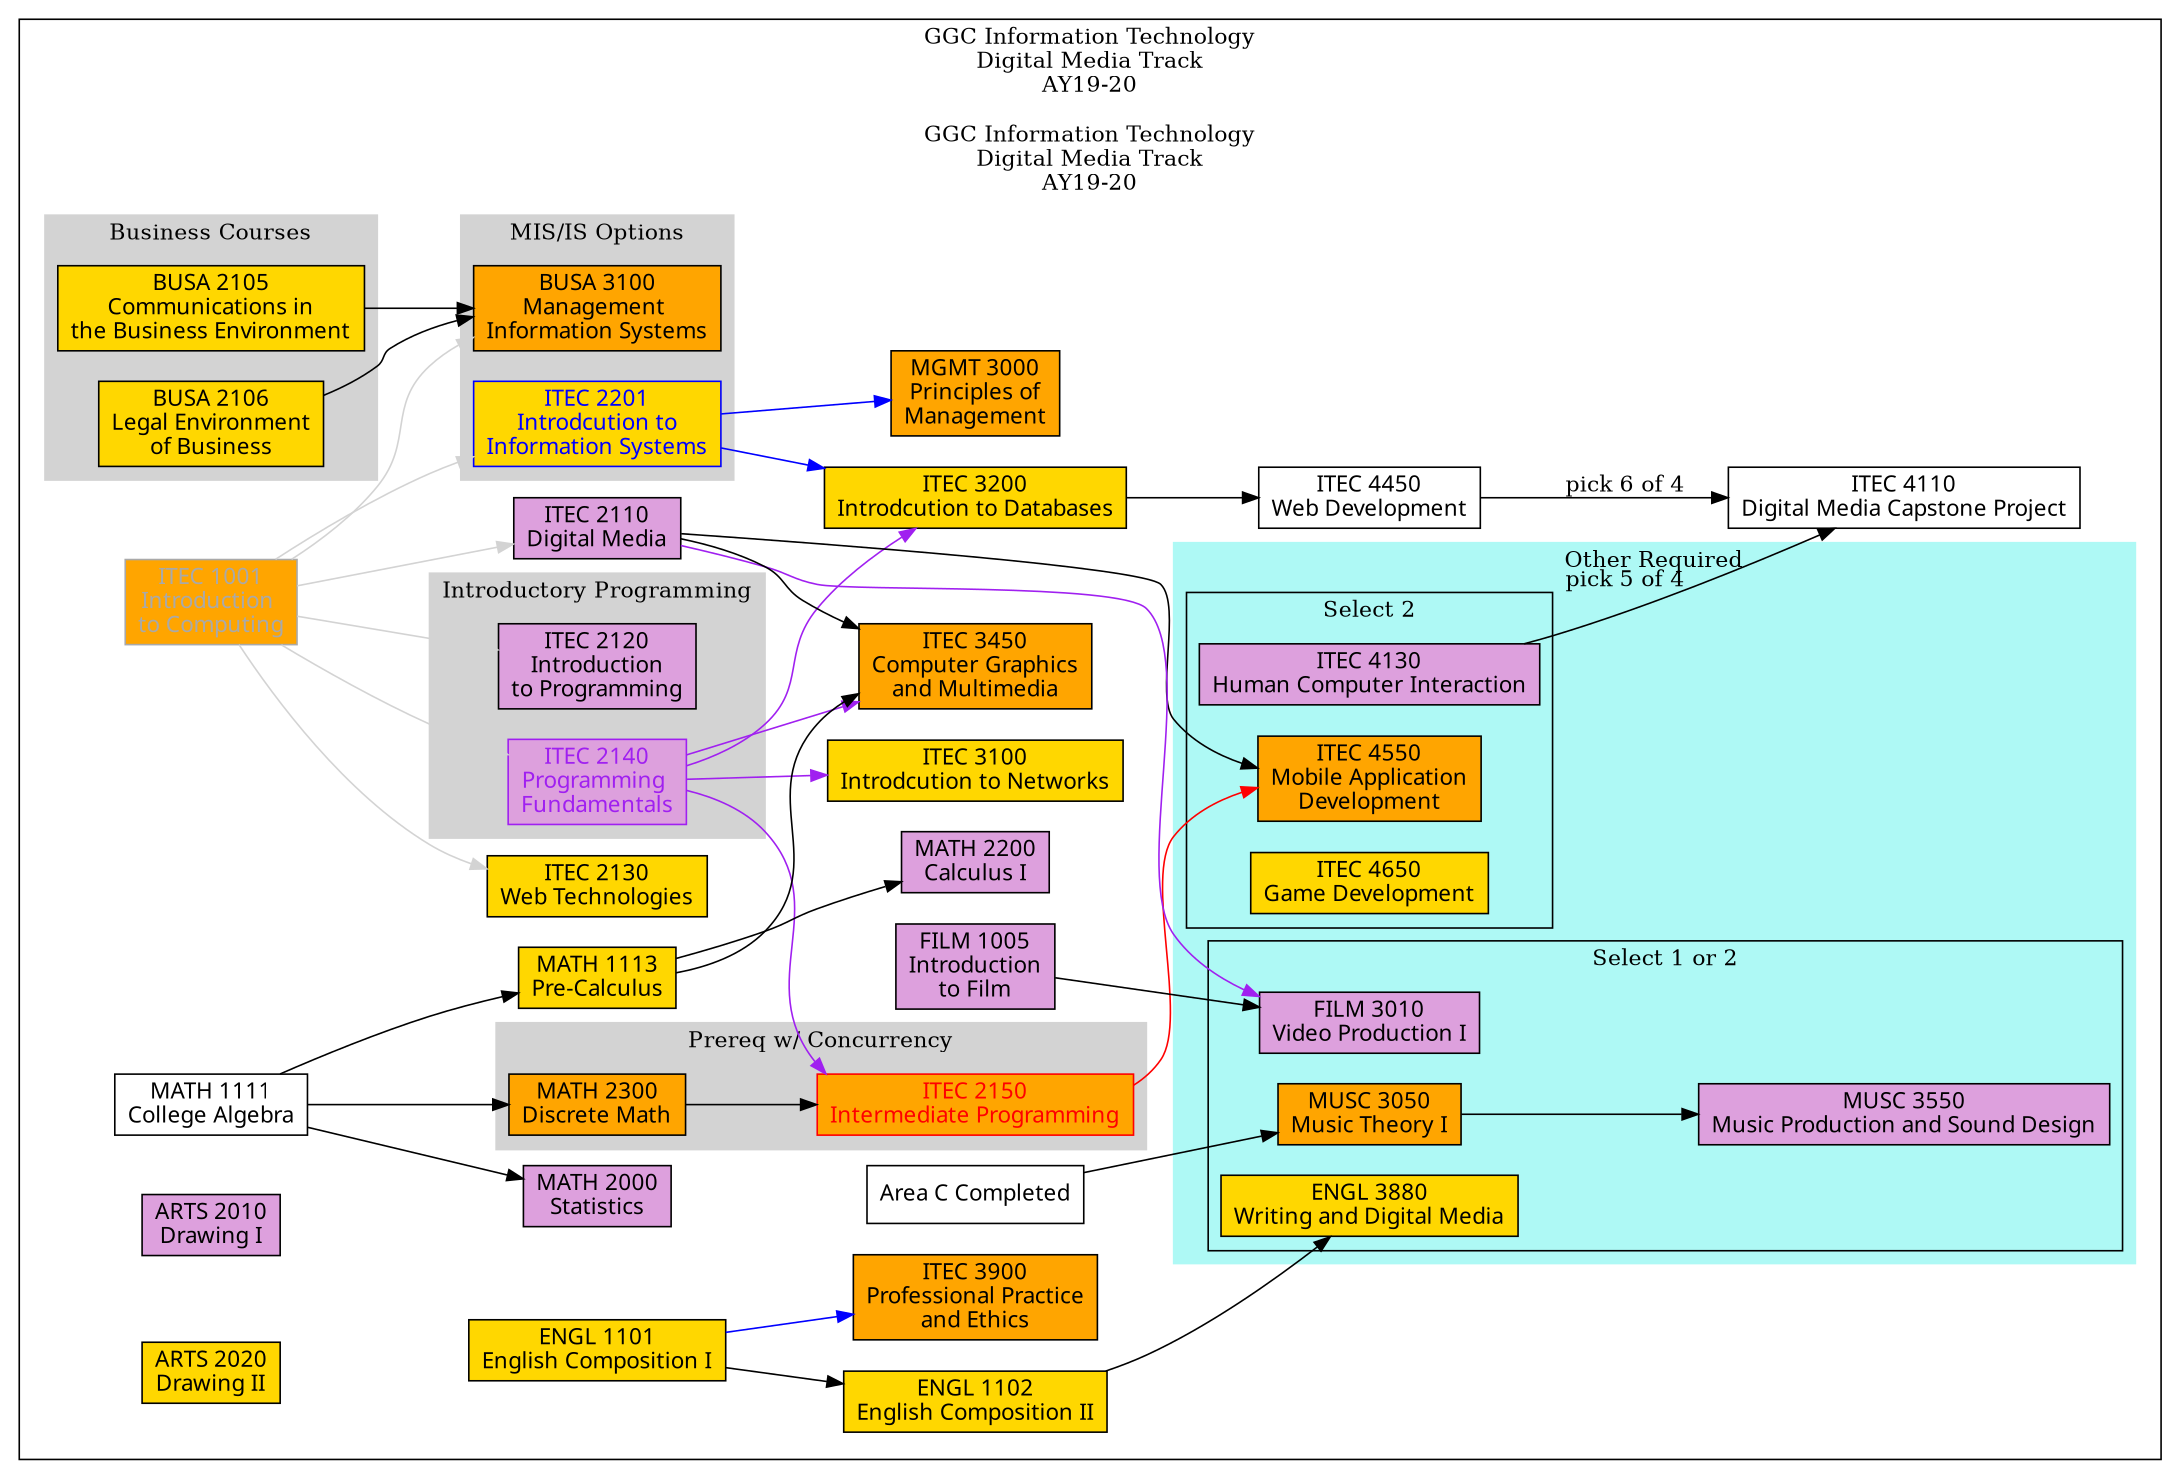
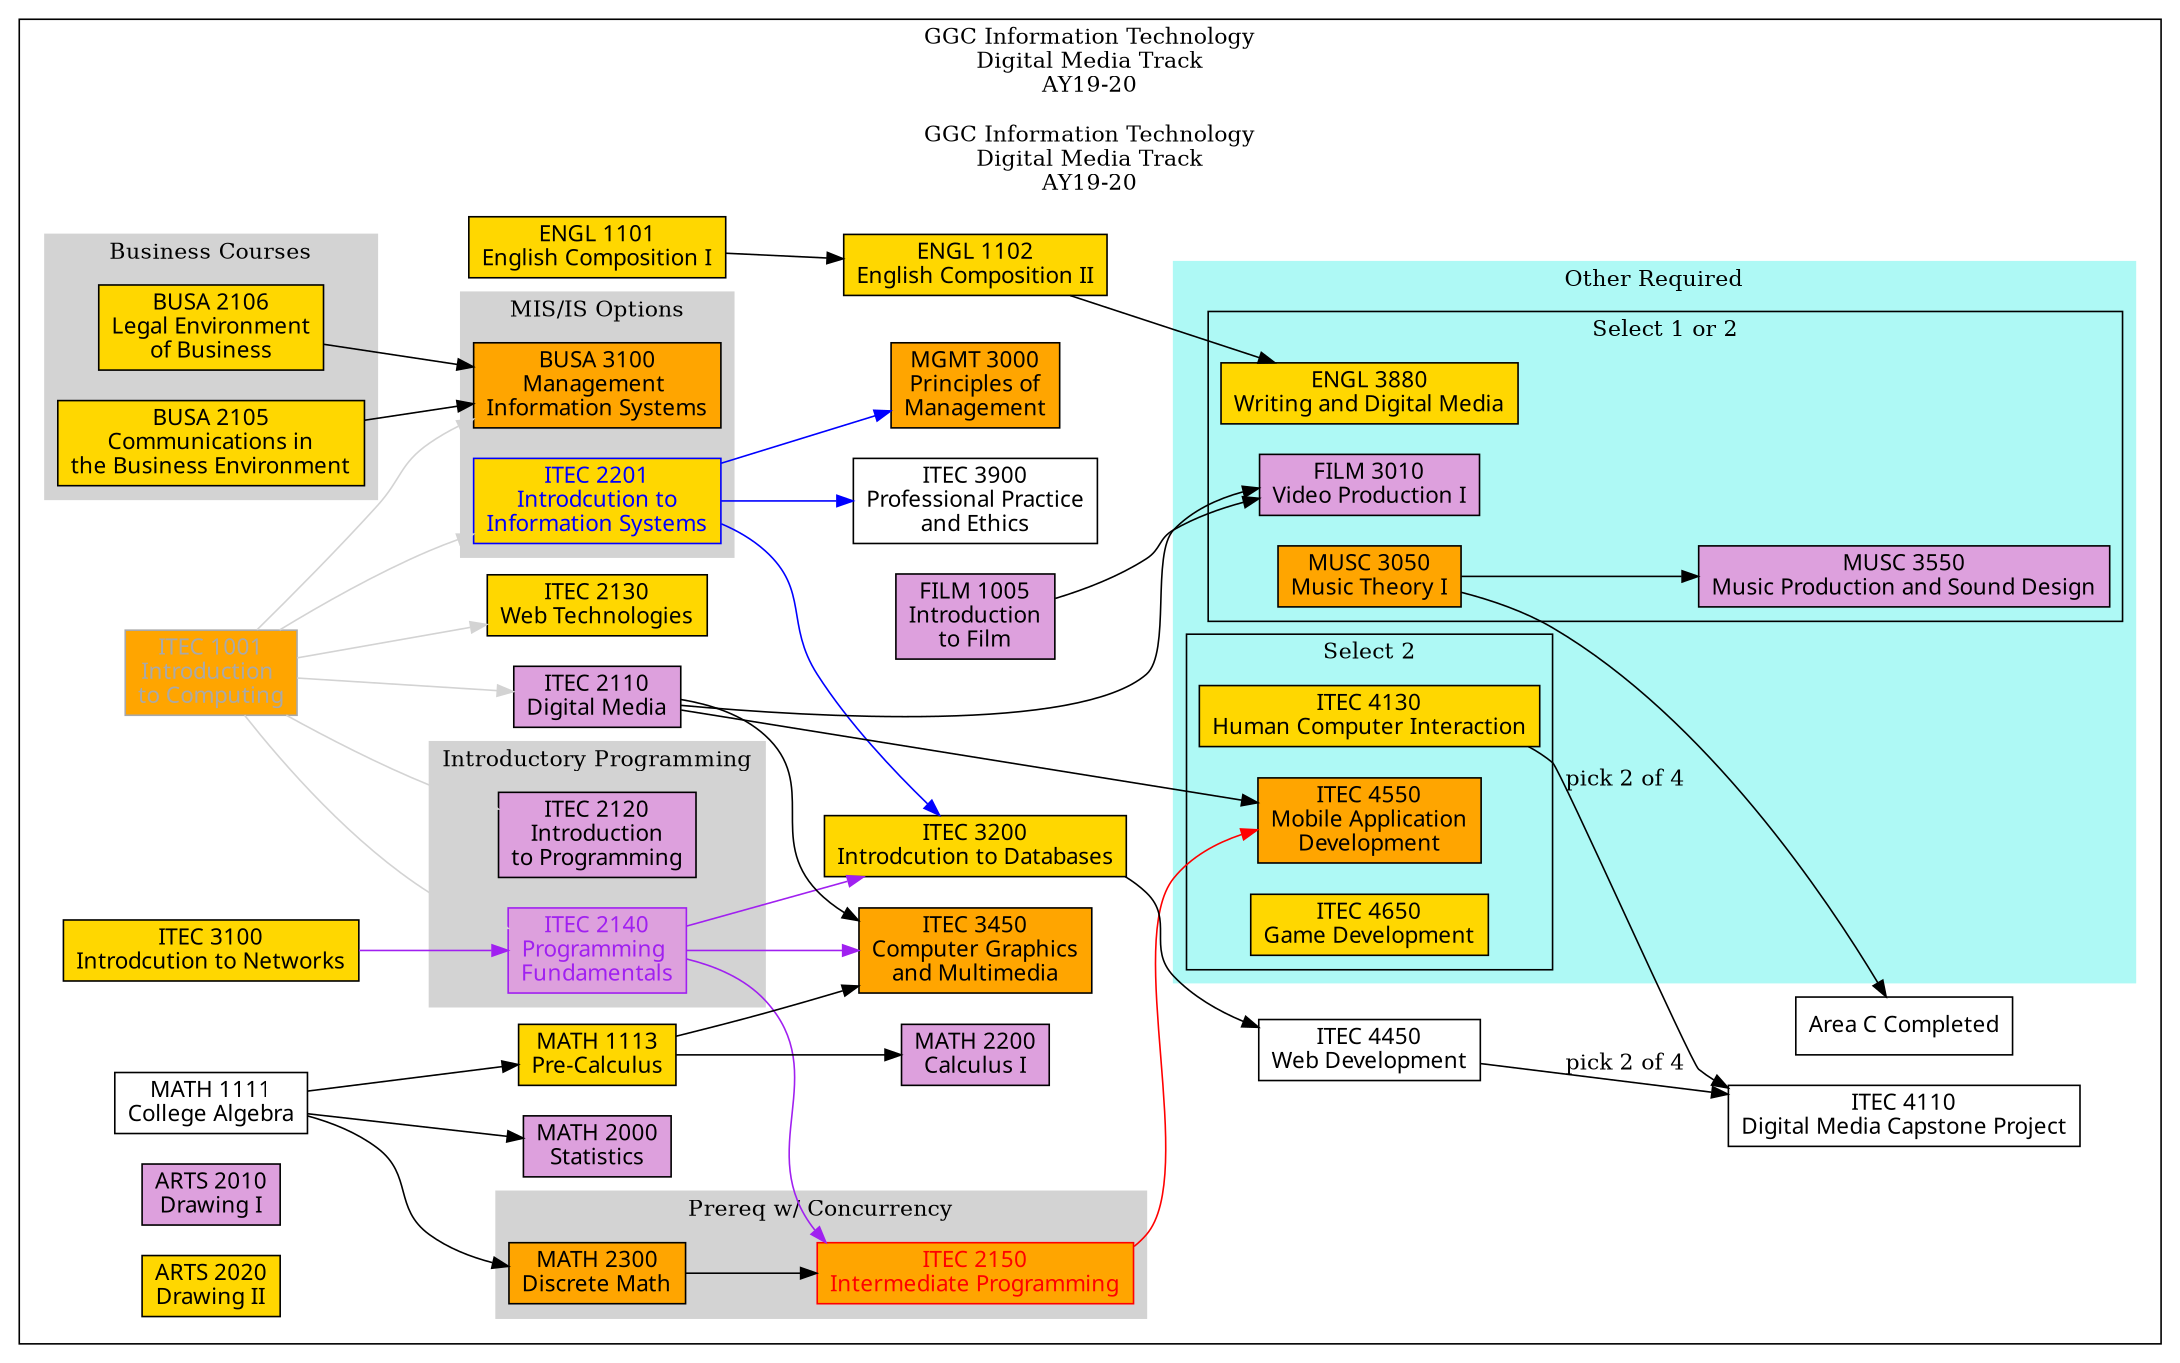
edge "ITEC 4450 Web Development" -> "ITEC 4110 Digital Media Capstone Project": label "pick 6 of 4" -> "pick 2 of 4"
edge "ITEC 4130 Human Computer Interaction" -> "ITEC 4110 Digital Media Capstone Project": label "pick 5 of 4" -> "pick 2 of 4"
edge "ITEC 2110 Digital Media" -> "FILM 3010 Video Production I": color purple -> black
node "ITEC 4130 Human Computer Interaction": fillcolor plum -> gold
edge "ITEC 2140 Programming Fundamentals" -> "ITEC 3100 Introdcution to Networks": reversed
edge "Area C Completed" -> "MUSC 3050 Music Theory I": reversed
node "ITEC 3900 Professional Practice and Ethics": fillcolor orange -> white
edge "ENGL 1101 English Composition I" -> "ITEC 3900 Professional Practice and Ethics": now "ITEC 2201 Introdcution to Information Systems" -> "ITEC 3900 Professional Practice and Ethics"
